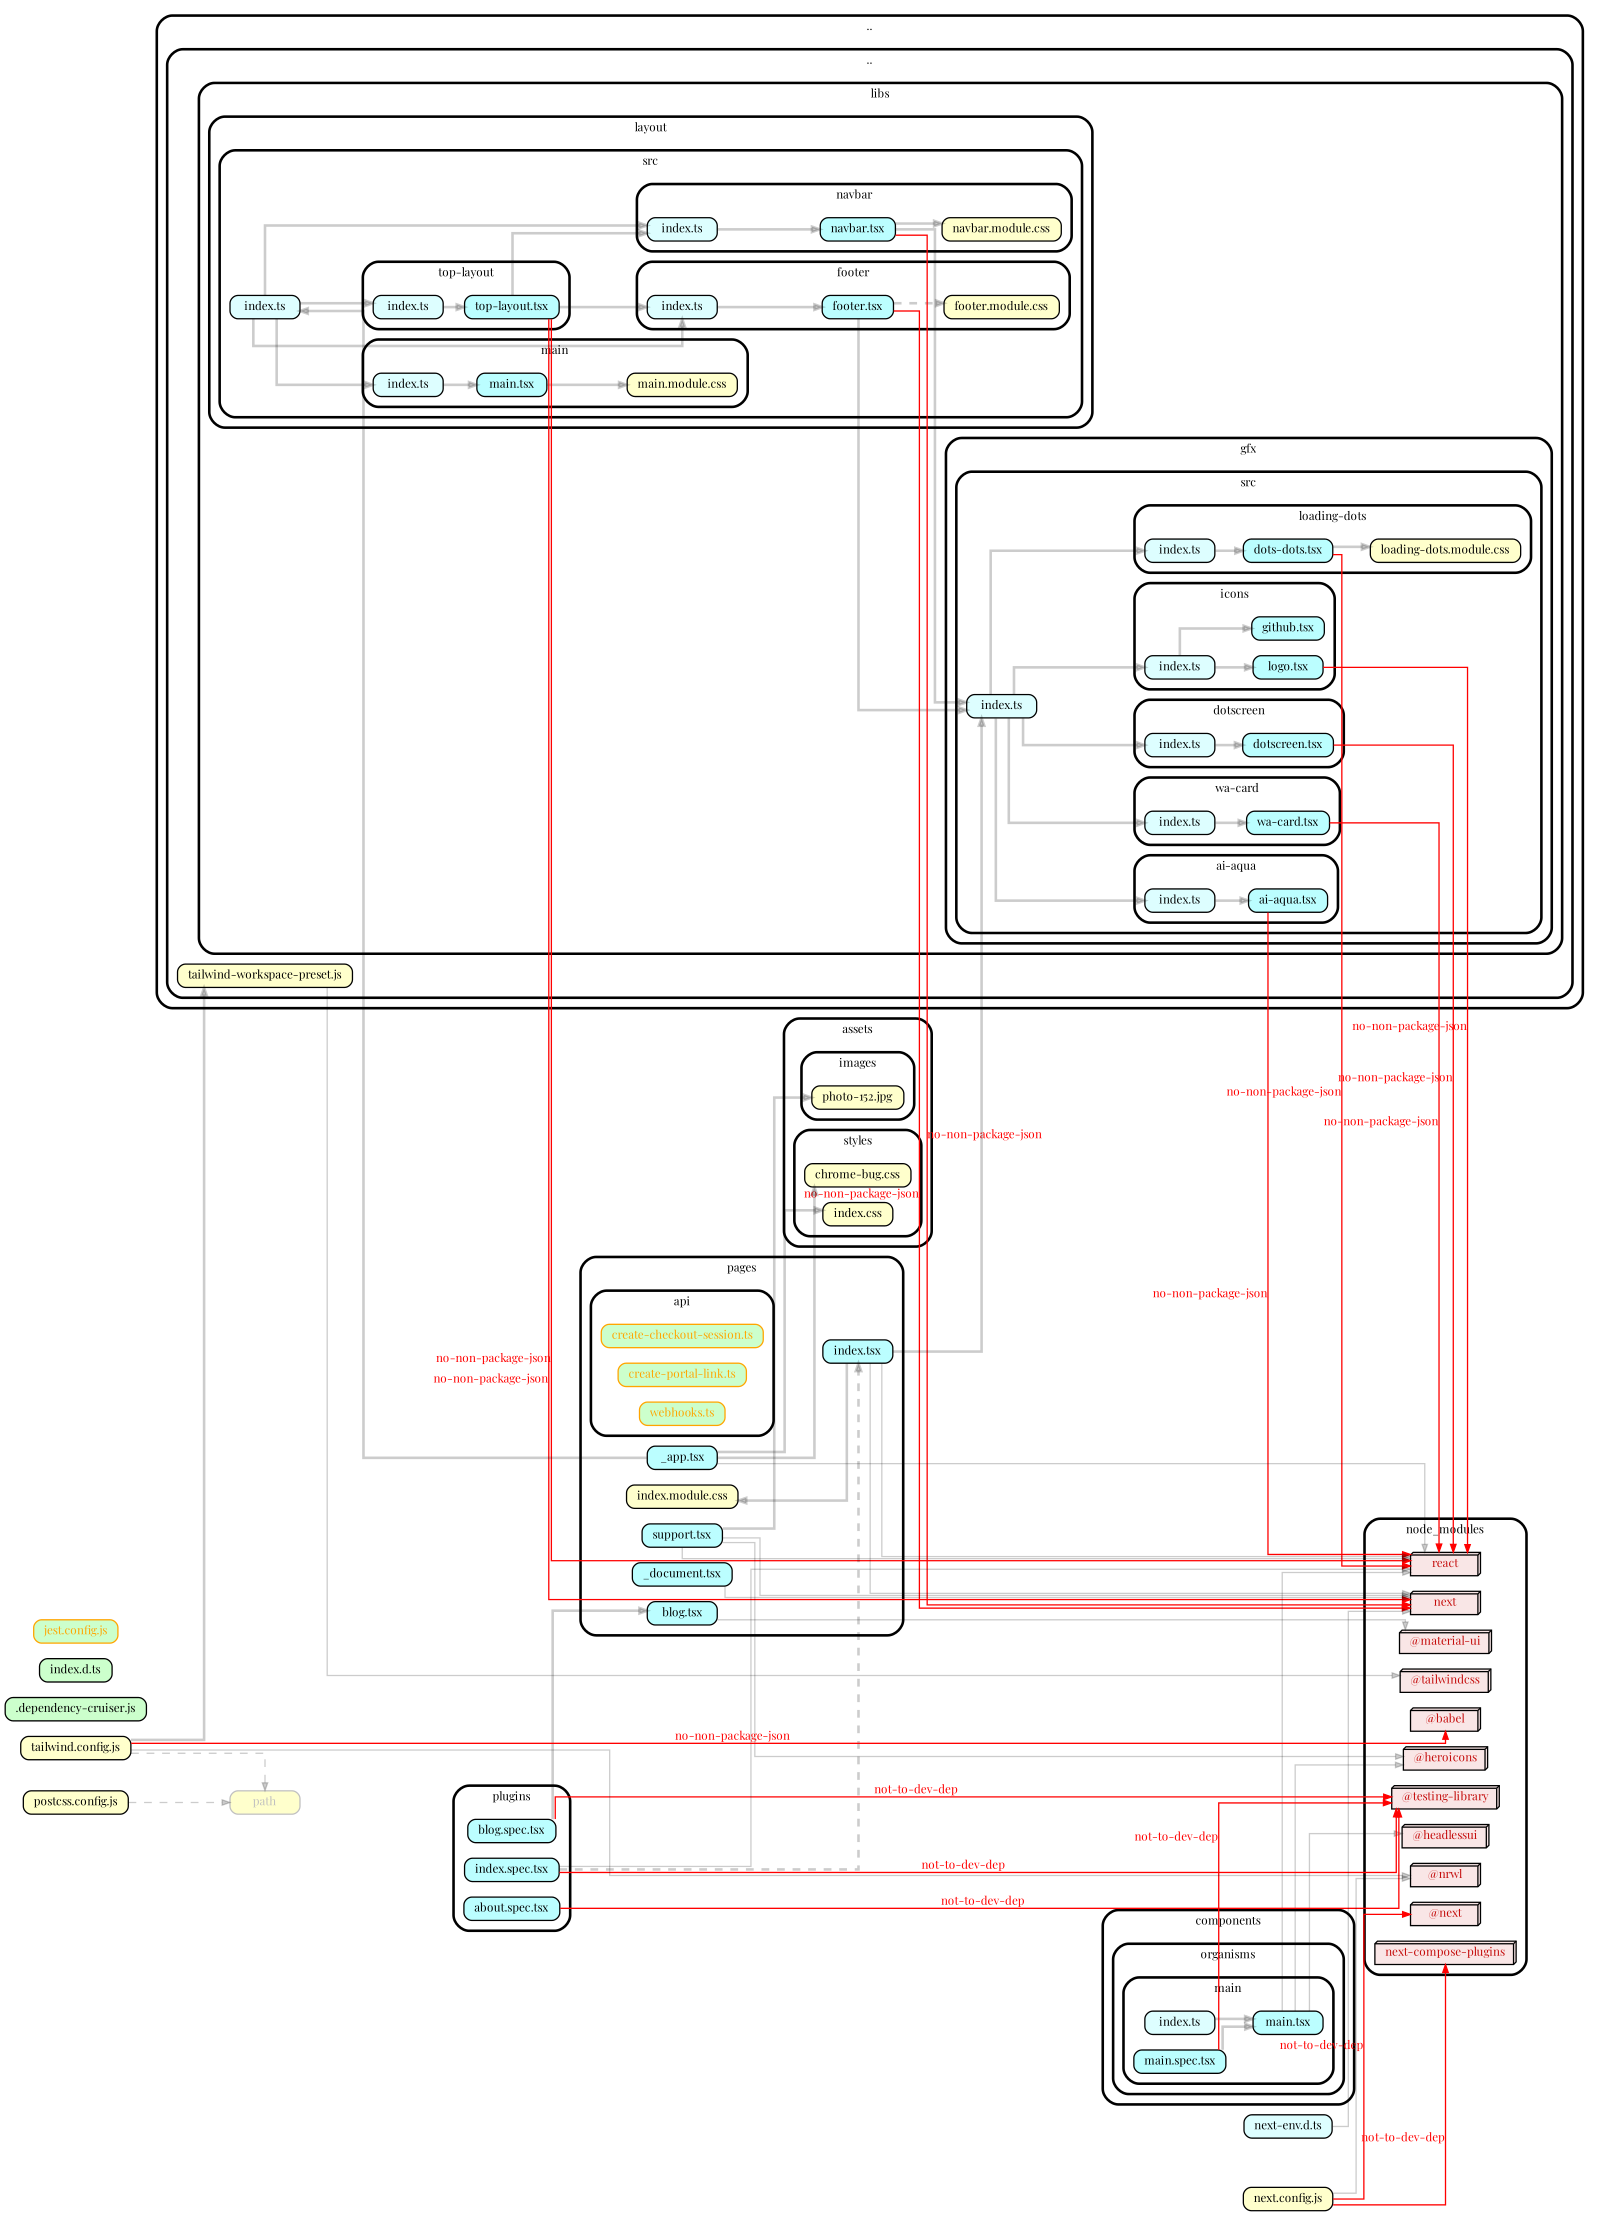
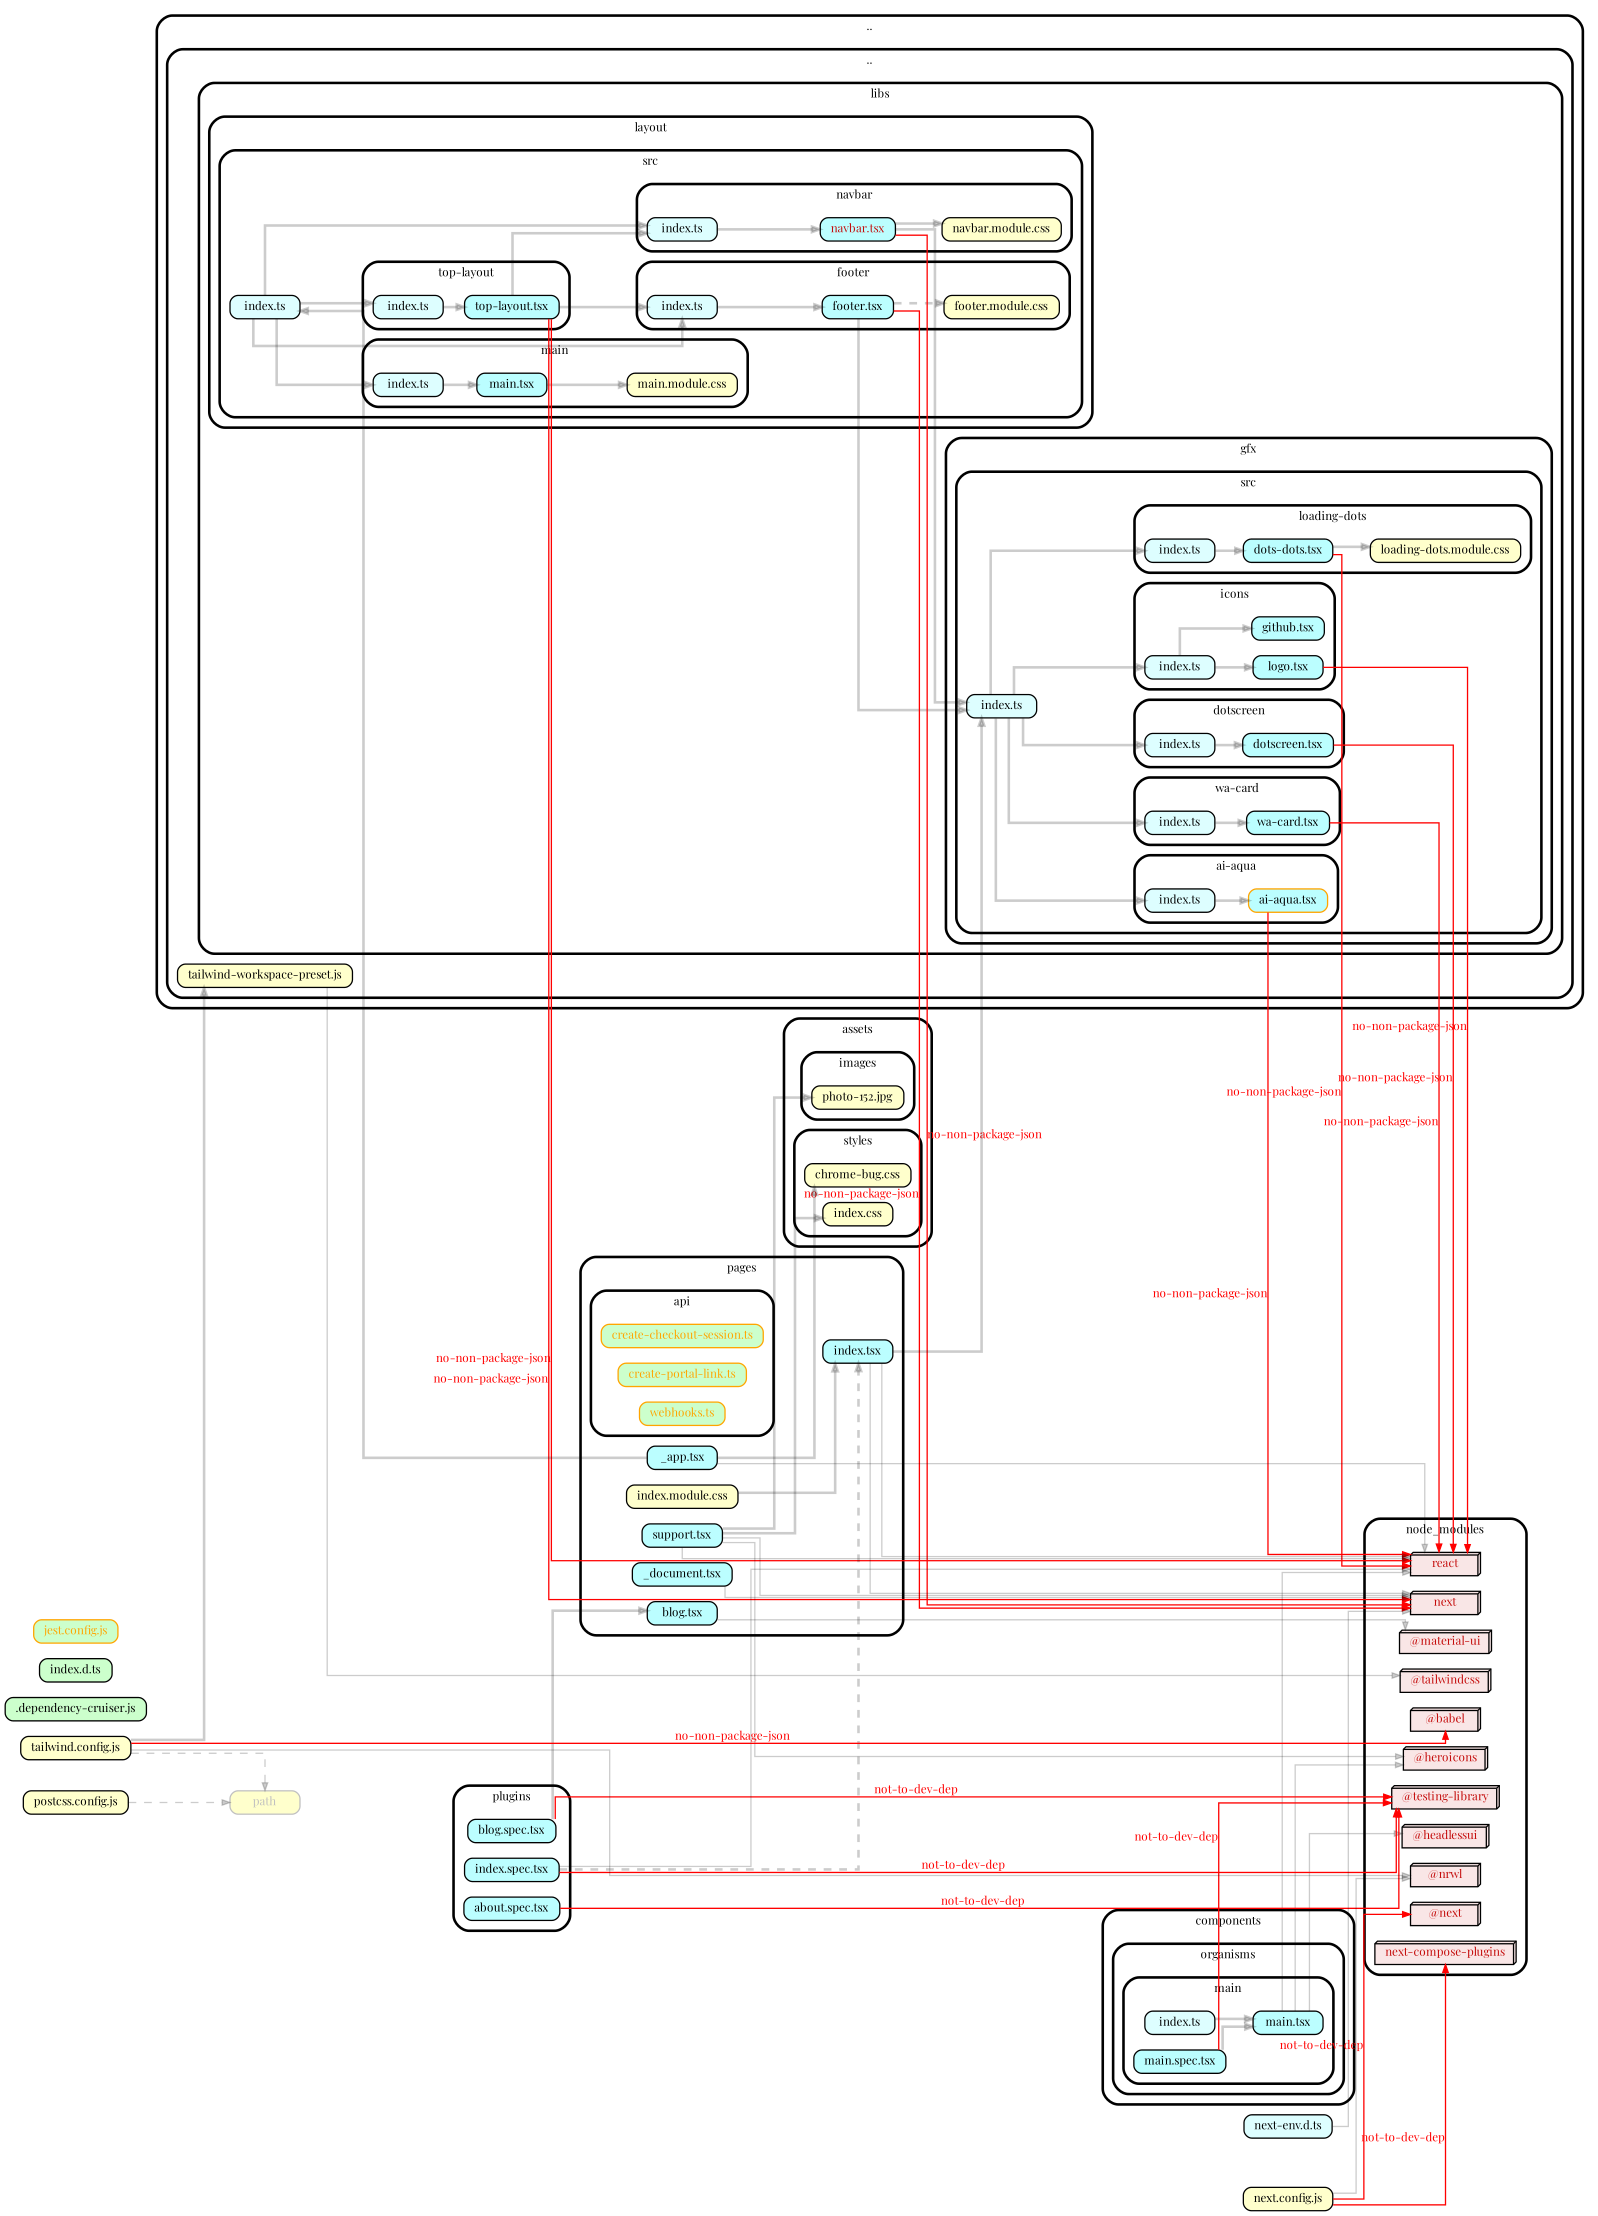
node "navbar.tsx": fontcolor black -> #c40b0a
node "ai-aqua.tsx": color black -> orange
edge "_app.tsx" -> "index.css": now "support.tsx" -> "index.css"
edge "index.tsx" -> "index.module.css": reversed
